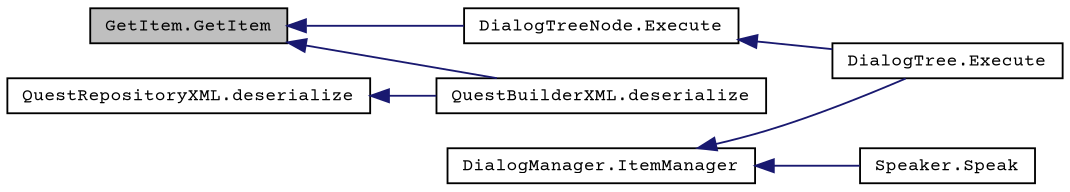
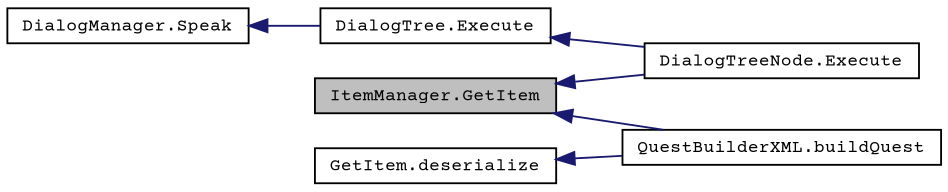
node "GetItem.GetItem": label "GetItem.GetItem" -> "ItemManager.GetItem"
edge "DialogTree.Execute" -> "DialogTreeNode.Execute": reversed
node "QuestRepositoryXML.deserialize": label "QuestRepositoryXML.deserialize" -> "GetItem.deserialize"
node "QuestBuilderXML.deserialize": label "QuestBuilderXML.deserialize" -> "QuestBuilderXML.buildQuest"
node "DialogManager.ItemManager": label "DialogManager.ItemManager" -> "DialogManager.Speak"
node "Speaker.Speak": removed
